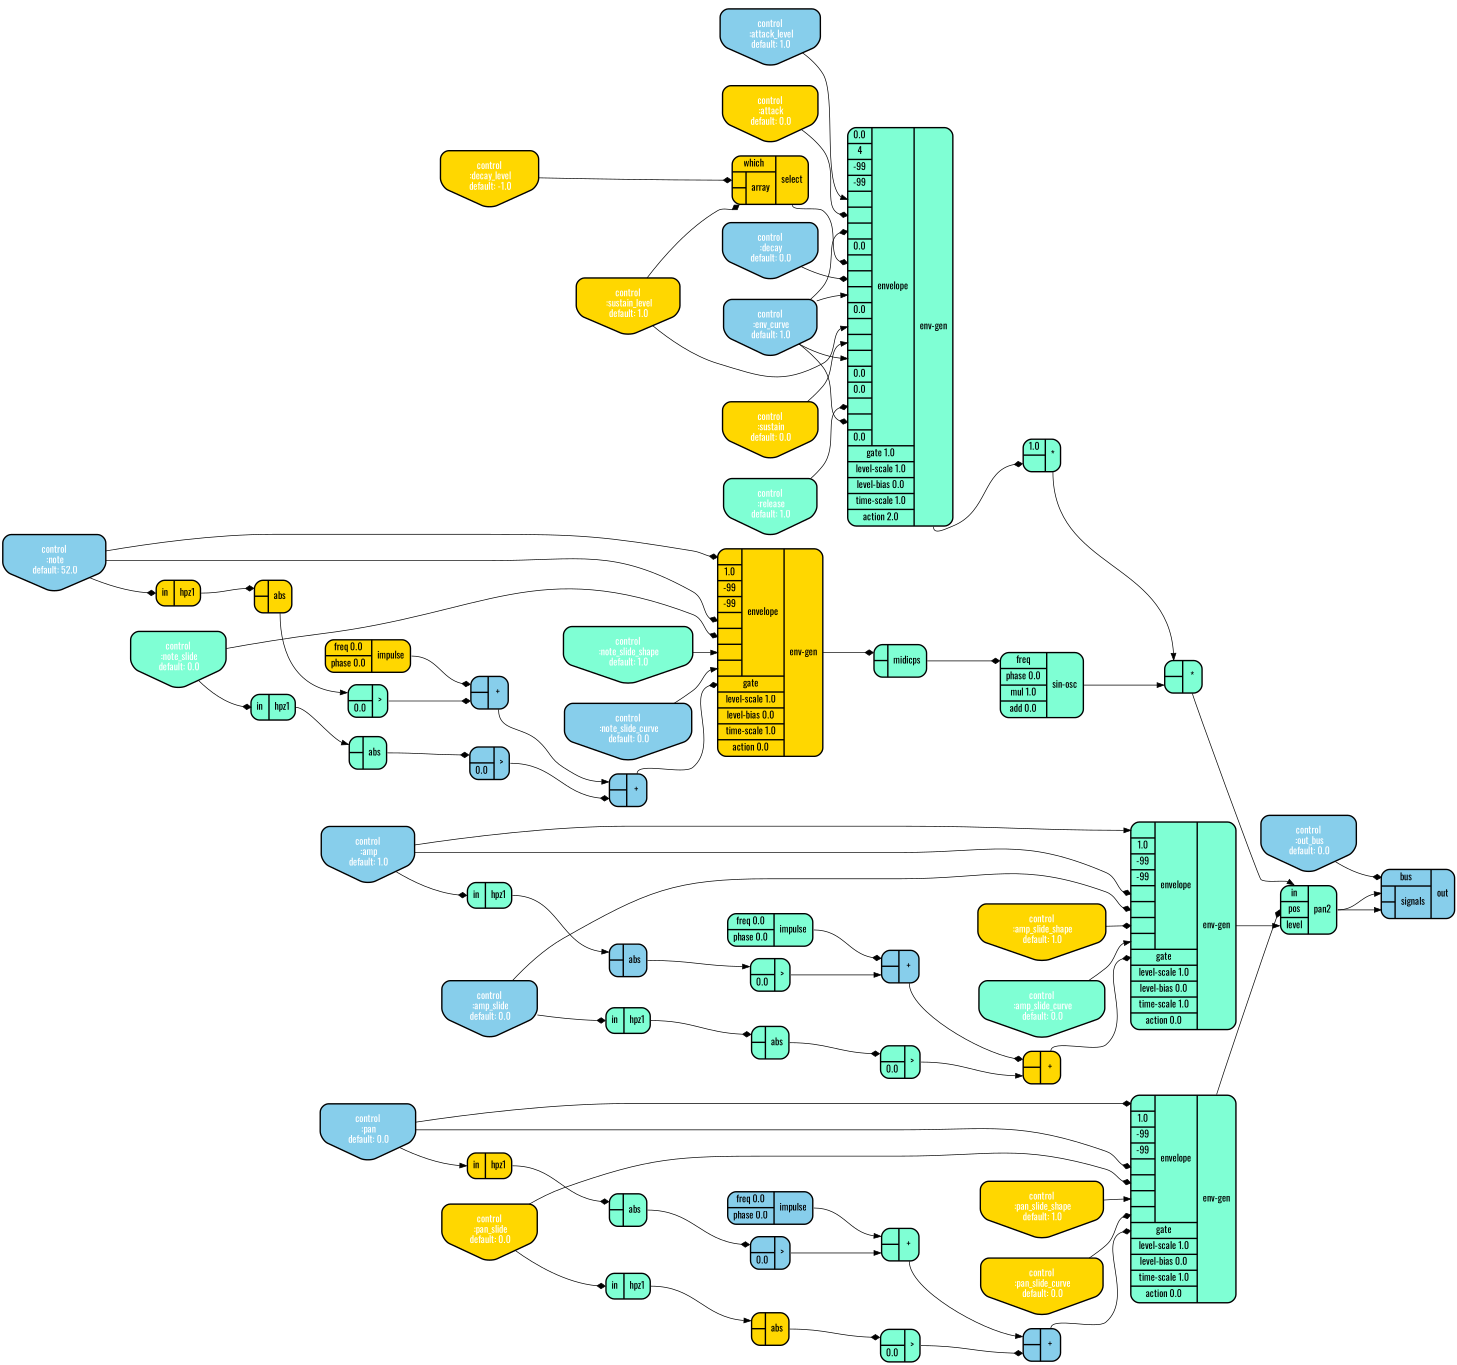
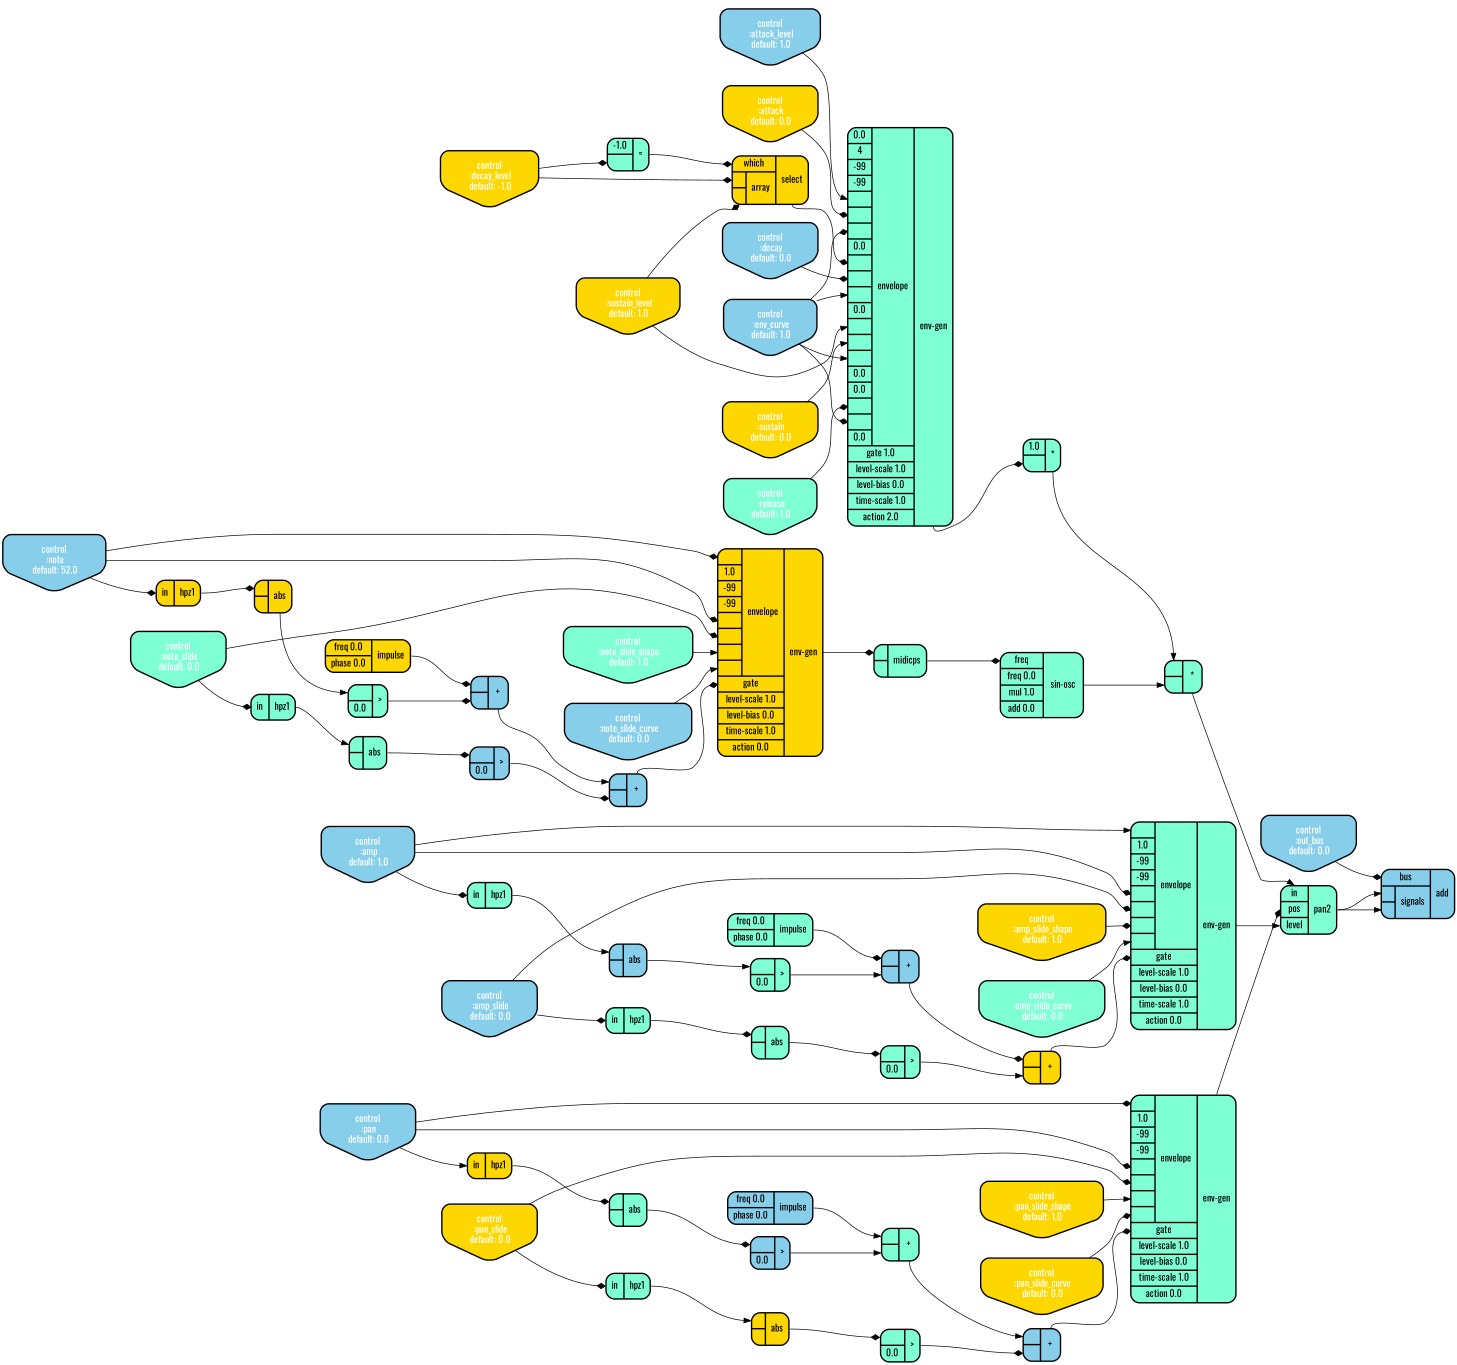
node "-1.0": added
node "freq": text "phase 0.0" -> "freq 0.0"
node "bus": text "out" -> "add"
